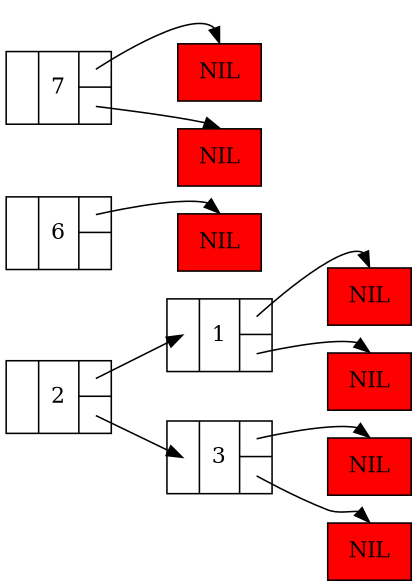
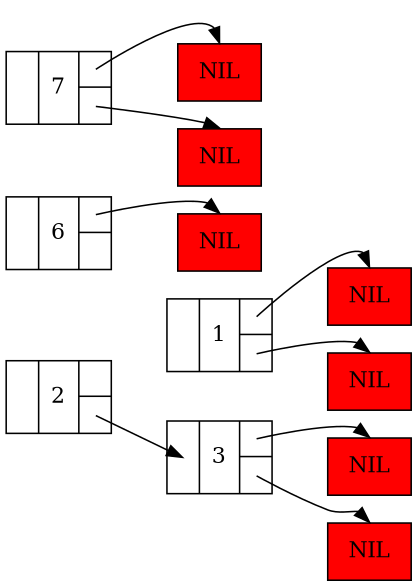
edge "2" -> "1": removed
